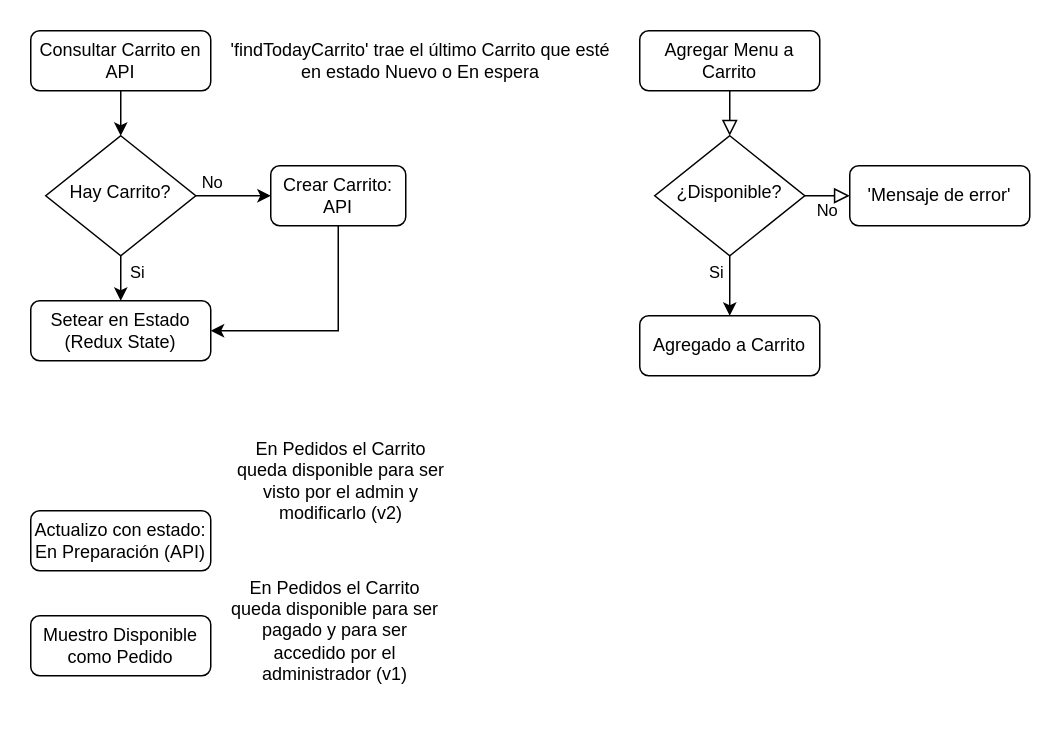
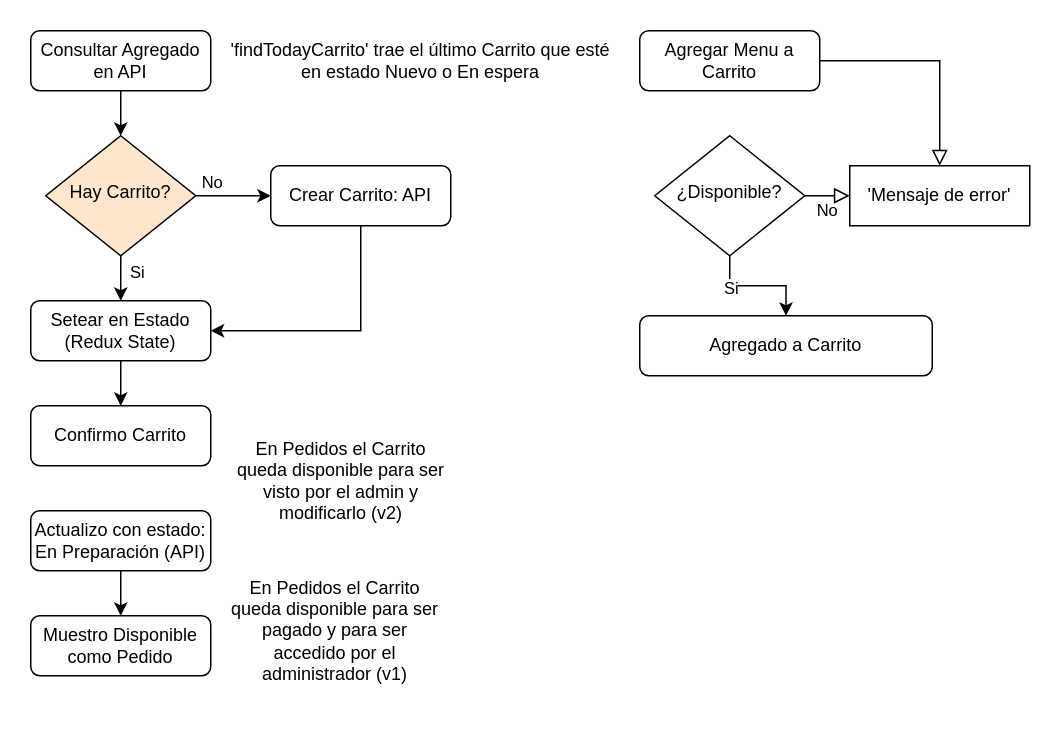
node "Consultar Carrito en API": label "Consultar Carrito en API" -> "Consultar Agregado en API"
edge "Agregar Menu a Carrito" -> "¿Disponible?": now "Agregar Menu a Carrito" -> "'Mensaje de error'"
node "Hay Carrito?": fillcolor #ffffff -> #ffe6cc
node "Crear Carrito: API": size 135x60 -> 180x60
node "'Mensaje de error'": shape rounded rectangle -> rectangle
node "Agregado a Carrito": size 180x60 -> 293x60
edge "Setear en Estado (Redux State)" -> "Confirmo Carrito": added
node "Confirmo Carrito": added
edge "Actualizo con estado: En Preparación (API)" -> "Muestro Disponible como Pedido": added
